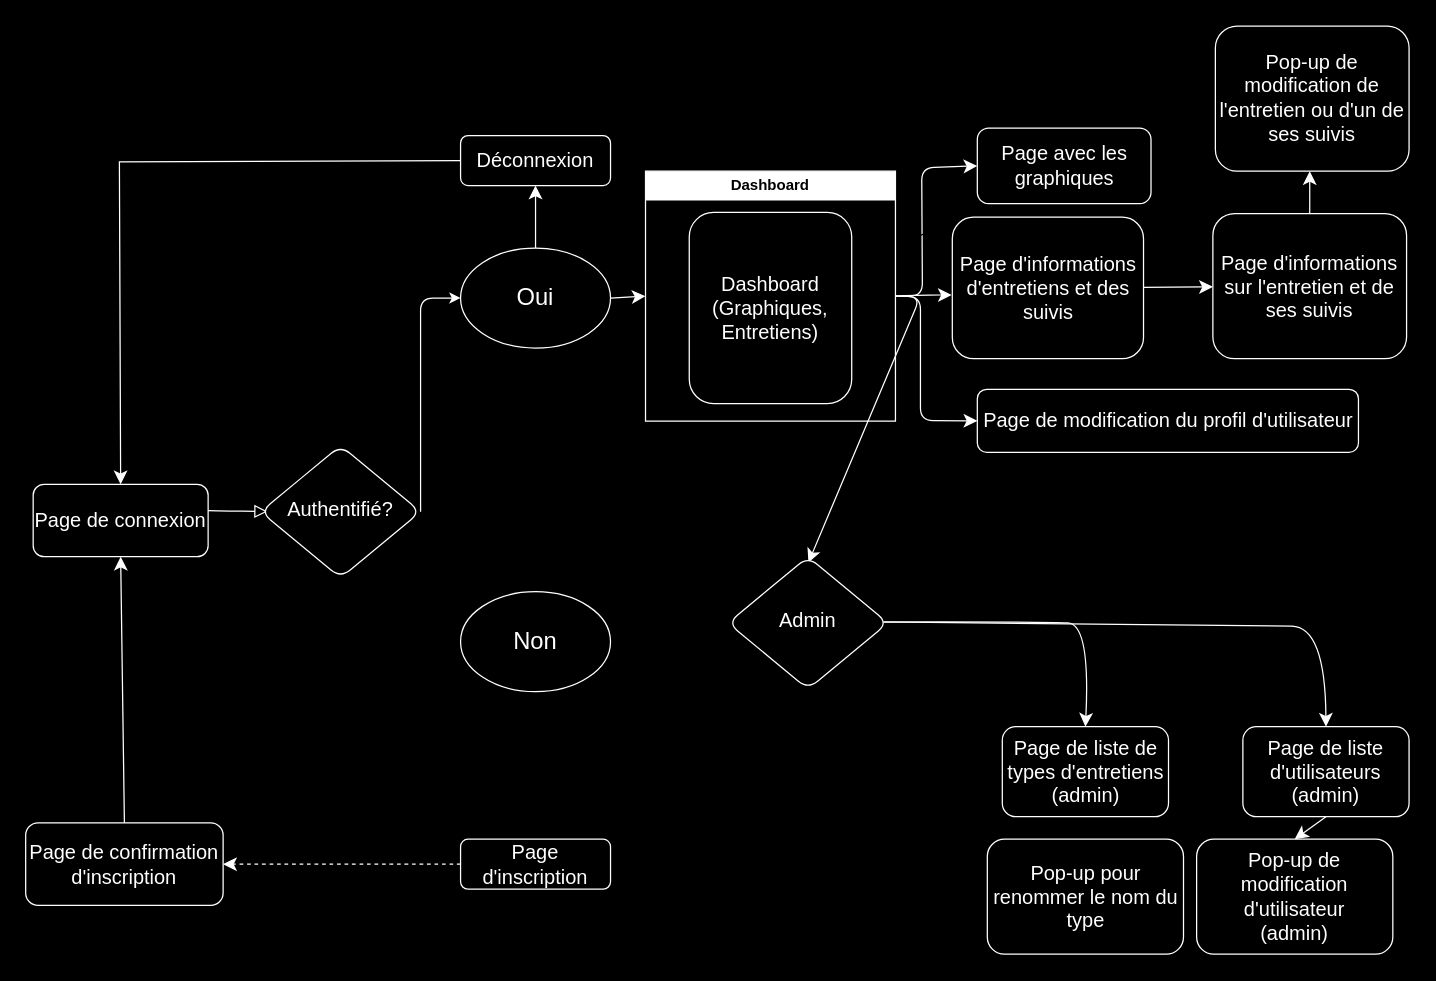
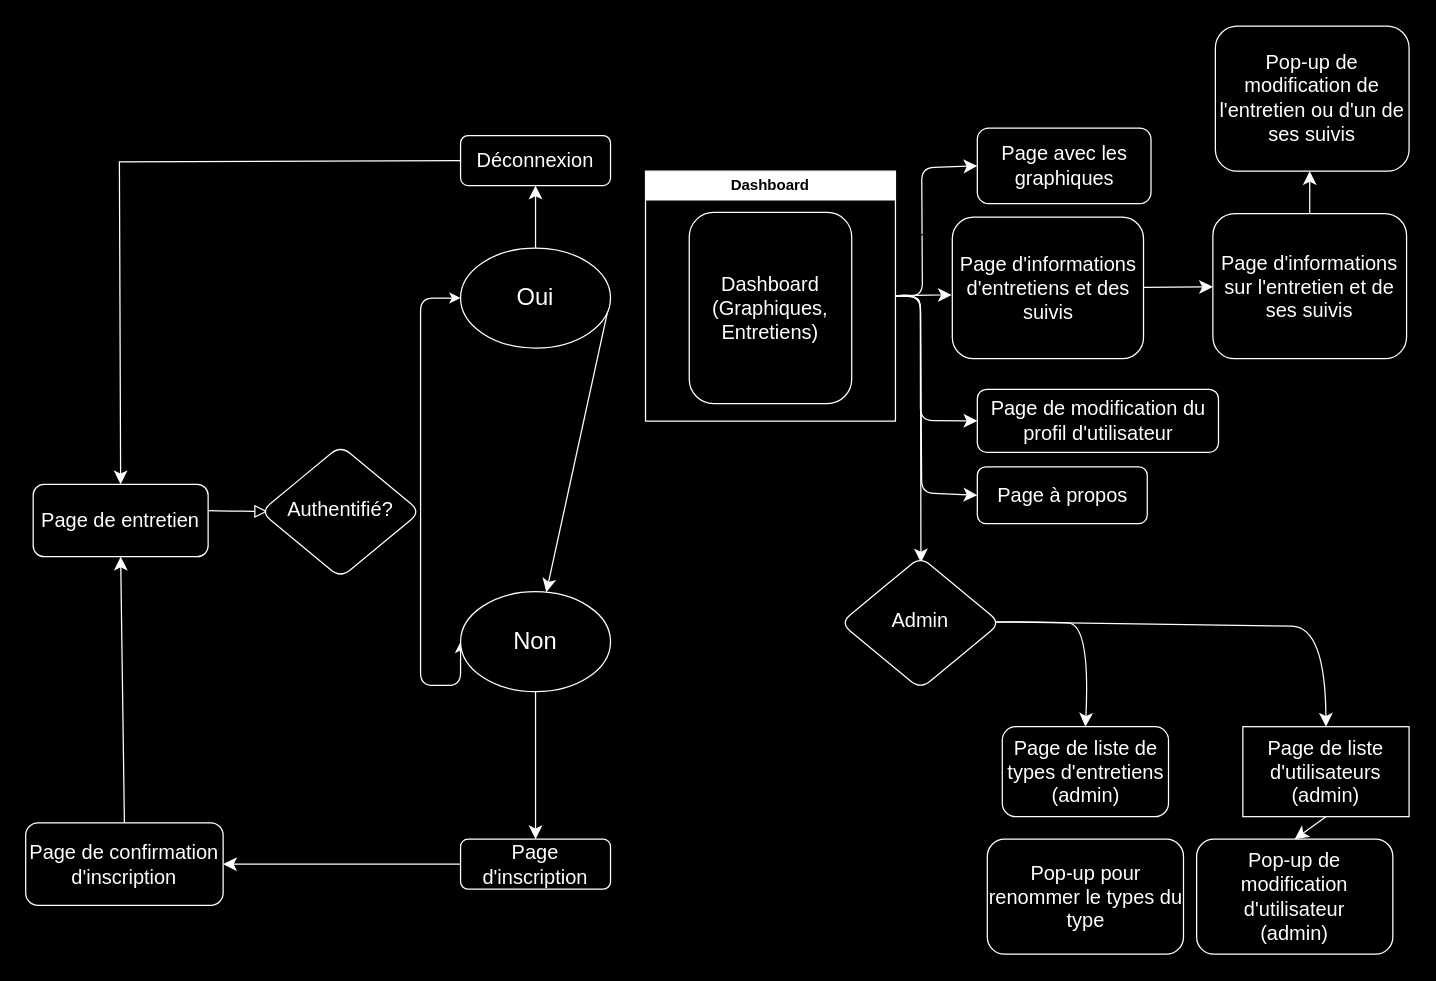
edge "Oui" -> "Dashboard": now "Oui" -> "Non"
node "Page de modification du profil d'utilisateur": size 381x63 -> 241x63
edge "Dashboard" -> "Page à propos": added
node "Page à propos": added
node "Page de connexion": label "Page de connexion" -> "Page de entretien"
node "Admin": moved (808, 623) -> (921, 623)
edge "Authentifié?" -> "Non": added
edge "Non" -> "Page d'inscription": added
node "Page de liste d'utilisateurs (admin)": shape rounded rectangle -> rectangle
edge "Page d'inscription" -> "Page de confirmation d'inscription": style dashed -> solid
node "Pop-up pour renommer le nom du type": label "Pop-up pour renommer le nom du type" -> "Pop-up pour renommer le types du type"
